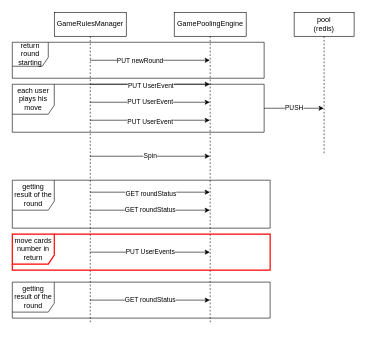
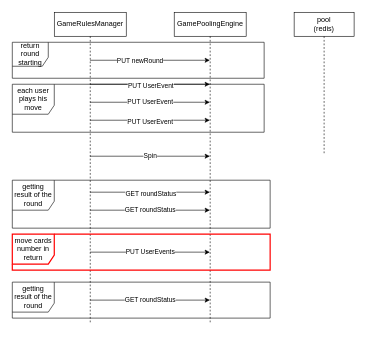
edge "each user plays his move" -> "pool (redis)": removed, label "PUSH"
